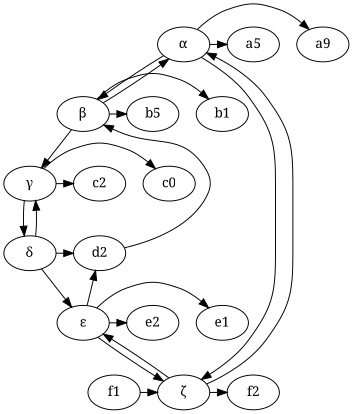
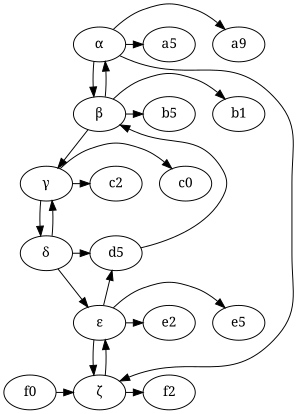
edge "ζ" -> "α": removed
node "d2": label "d2" -> "d5"
node "e1": label "e1" -> "e5"
node "f1": label "f1" -> "f0"
